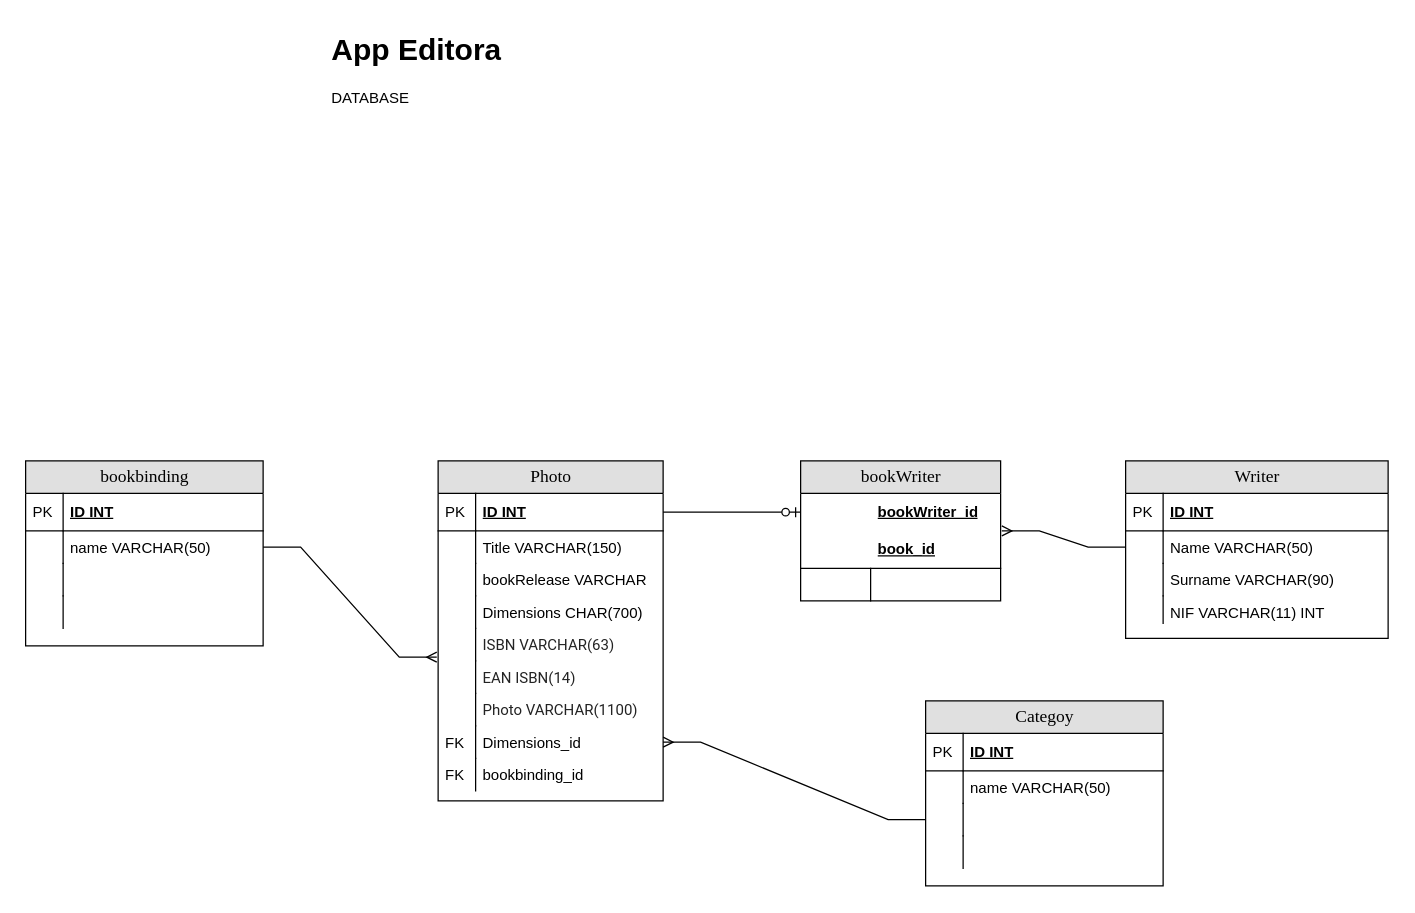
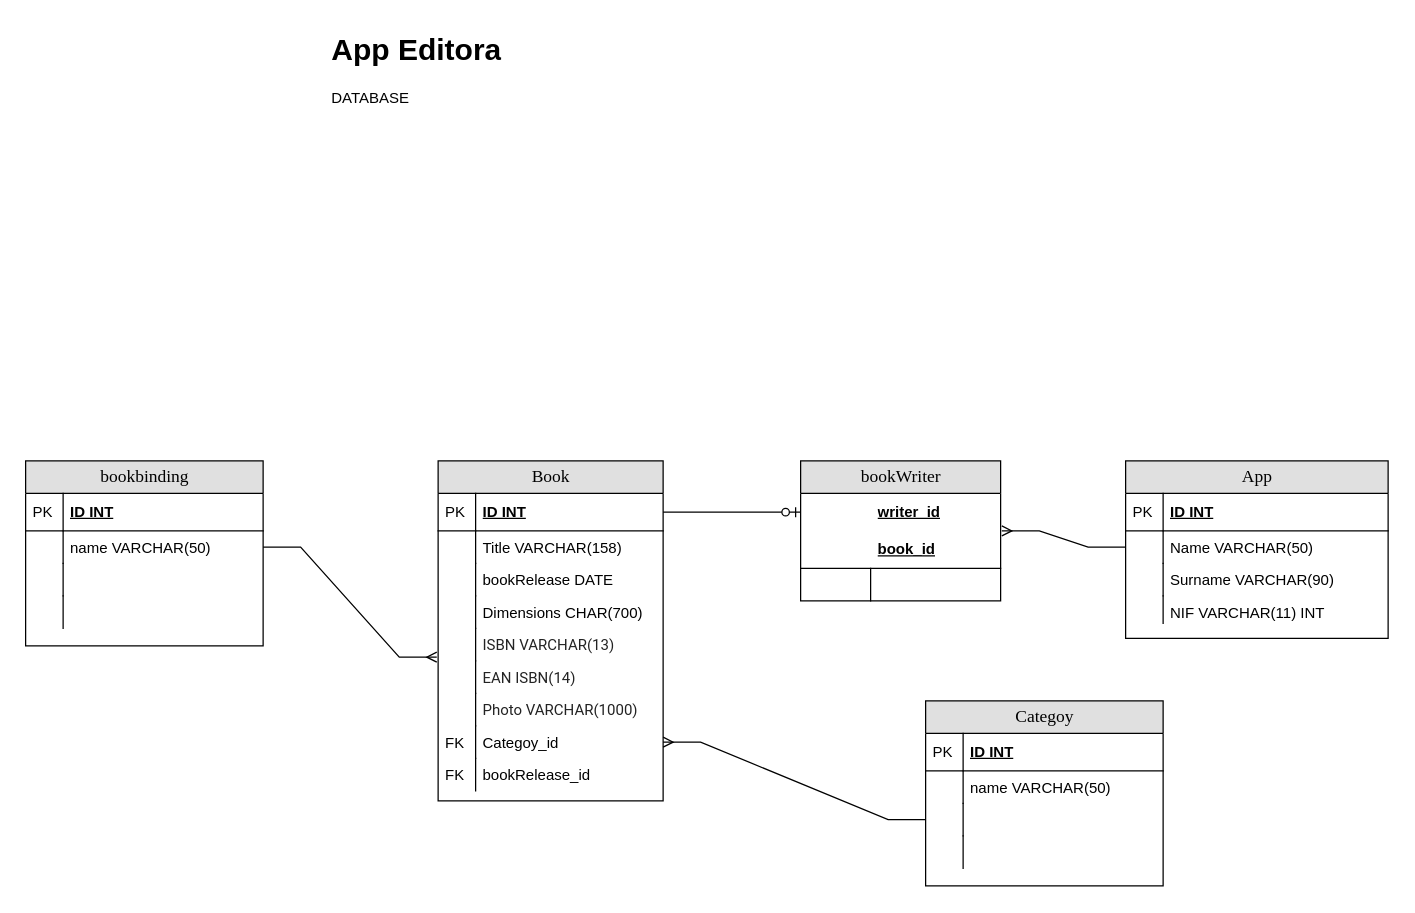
node "Photo": label "Photo" -> "Book"
node "Writer": label "Writer" -> "App"
node "bookWriter_id": label "bookWriter_id" -> "writer_id"
node "Title VARCHAR(150)": label "Title VARCHAR(150)" -> "Title VARCHAR(158)"
node "bookRelease VARCHAR": label "bookRelease VARCHAR" -> "bookRelease DATE"
node "ISBN VARCHAR(63)": label "ISBN VARCHAR(63)" -> "ISBN VARCHAR(13)"
node "Photo VARCHAR(1100)": label "Photo VARCHAR(1100)" -> "Photo VARCHAR(1000)"
node "Dimensions_id": label "Dimensions_id" -> "Categoy_id"
node "bookbinding_id": label "bookbinding_id" -> "bookRelease_id"
